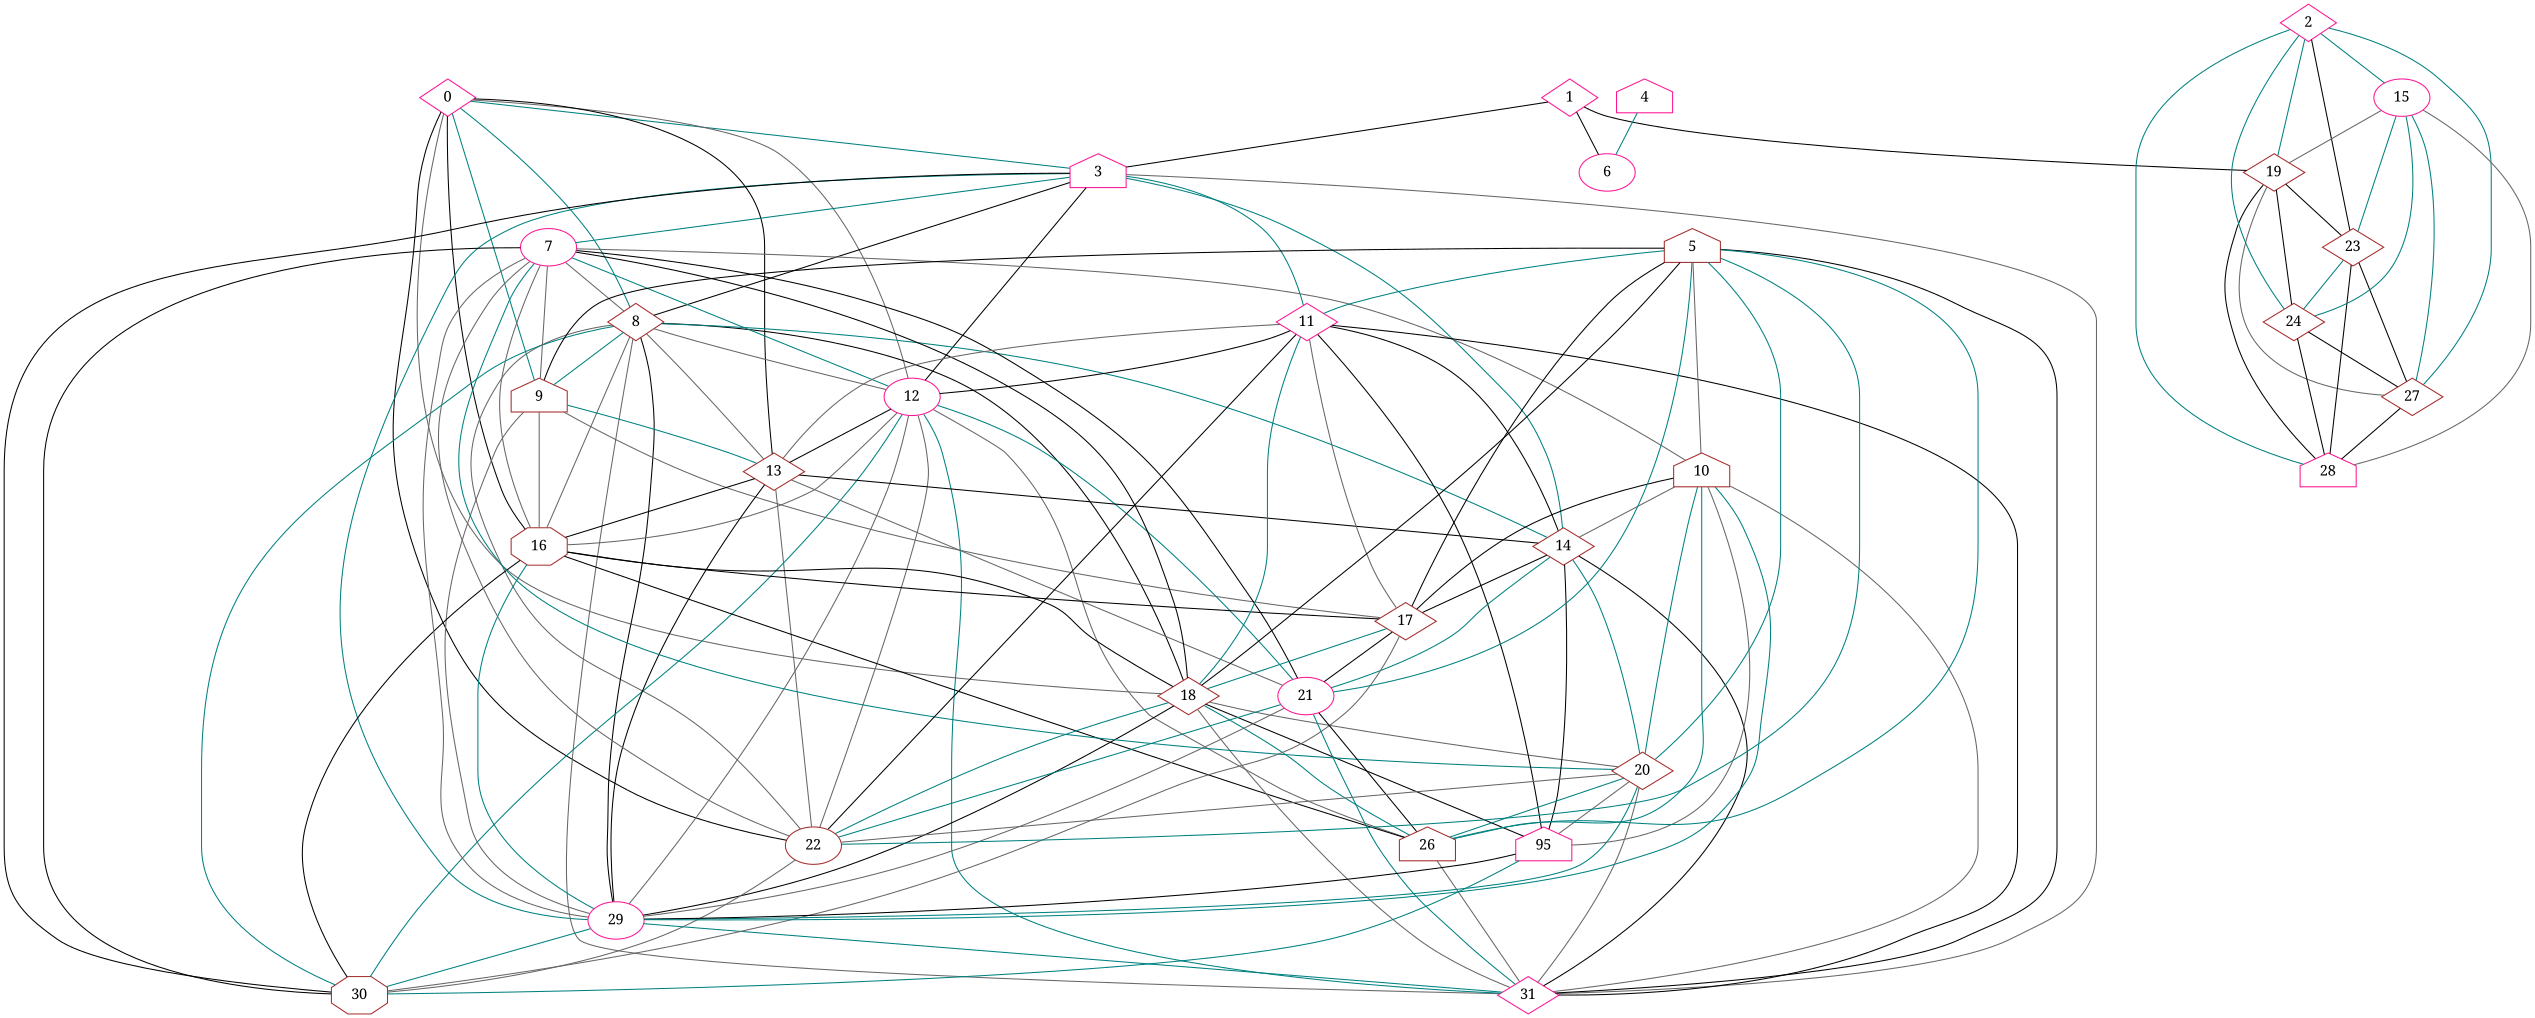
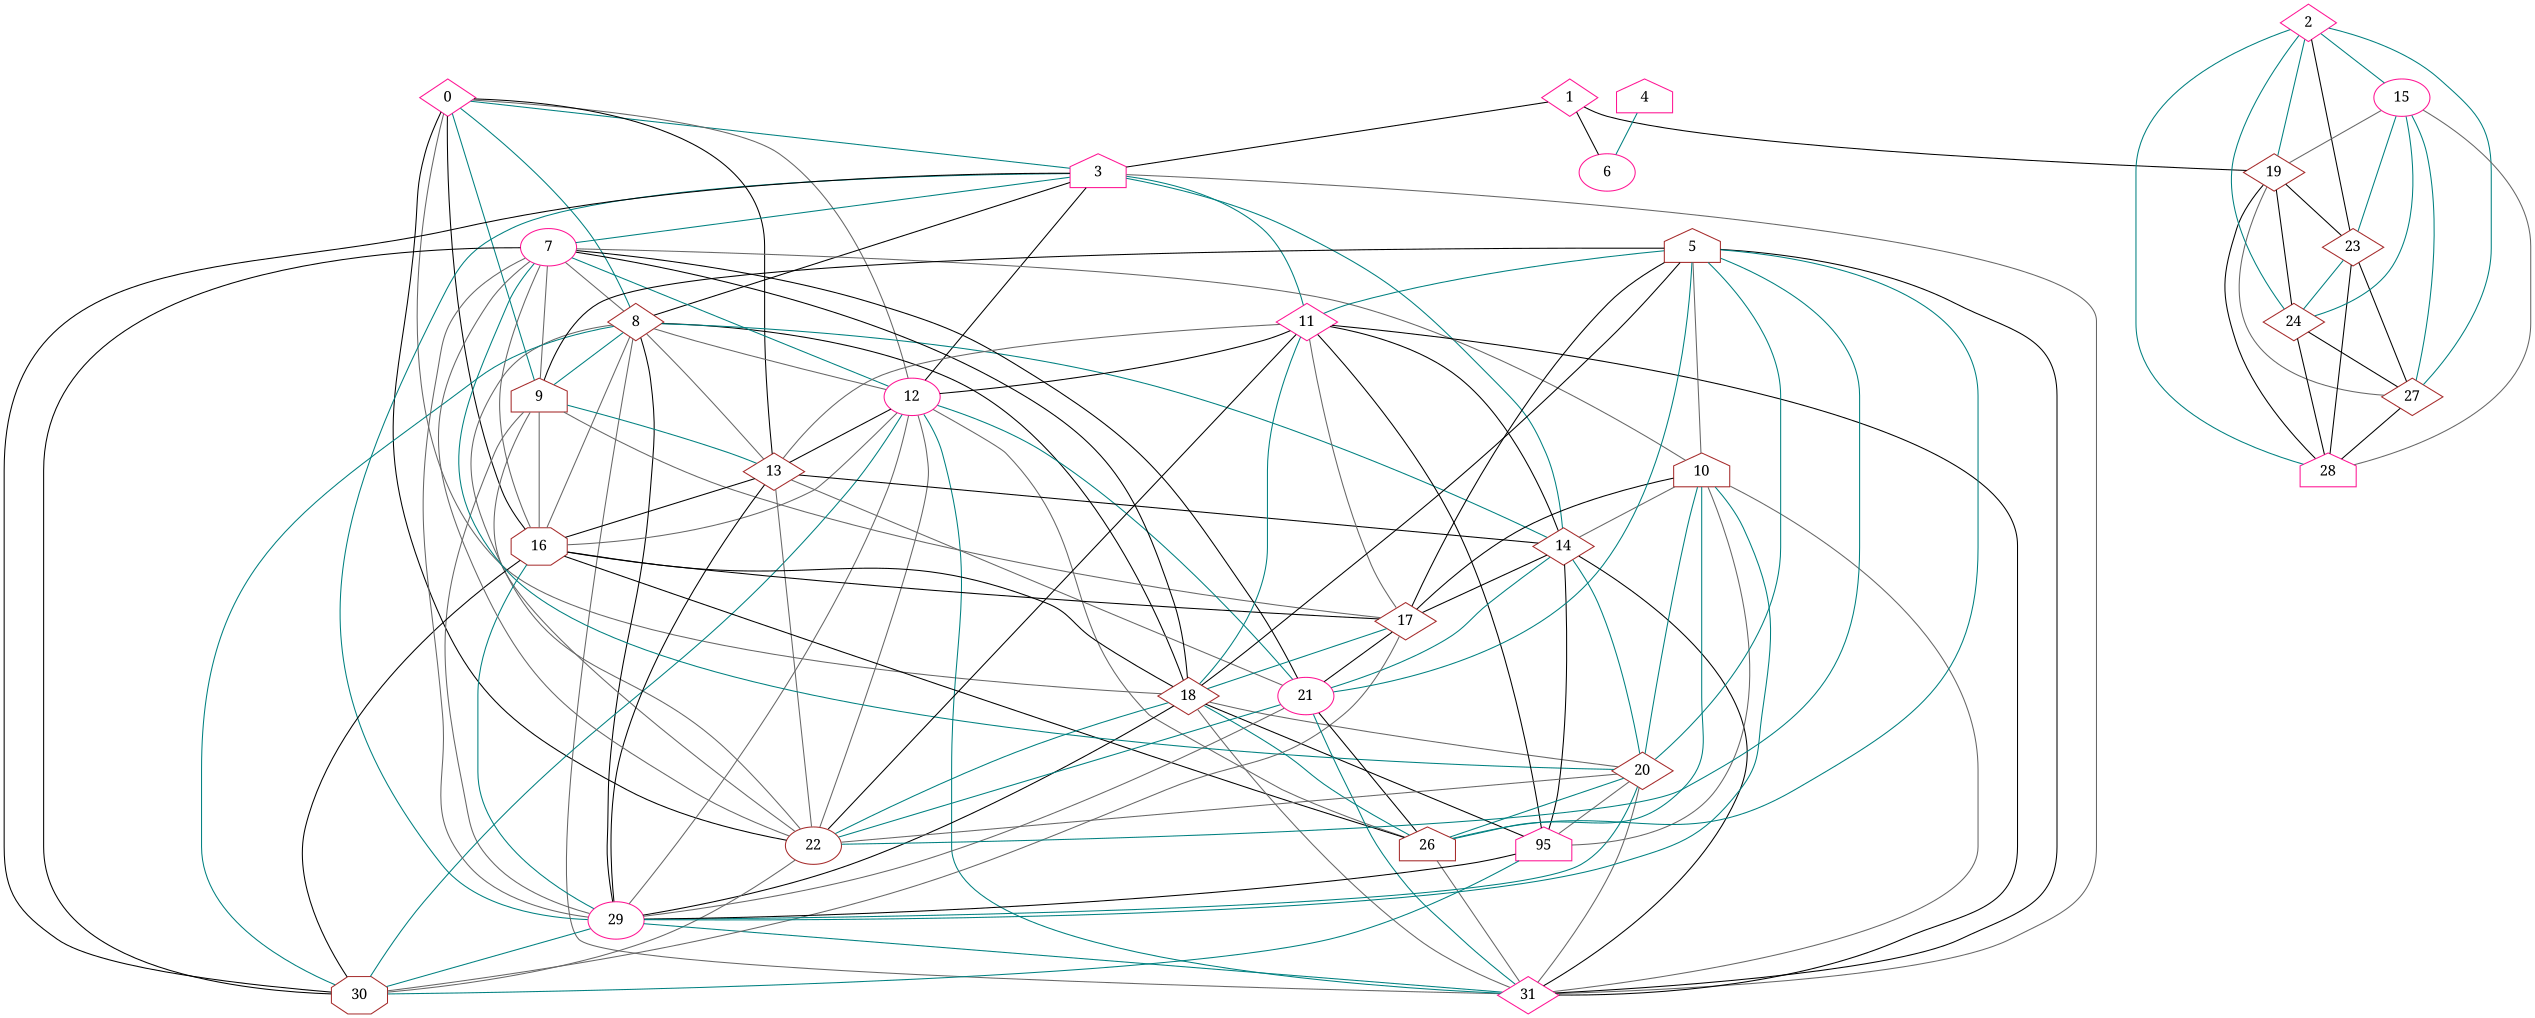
edge "9" -- "22": added
